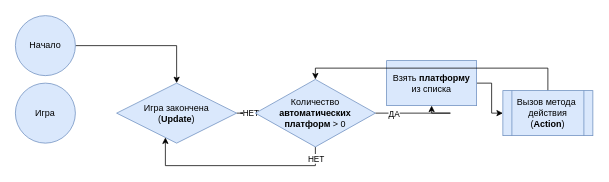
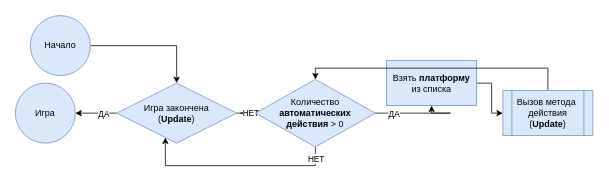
node "Начало": moved (45, 45) -> (60, 45)
edge "Игра закончена (Update)" -> "Игра": added, label "ДА"
node "Количество автоматических платформ > 0": label "Количество автоматических платформ > 0" -> "Количество автоматических действия > 0"
node "Вызов метода действия (Action)": label "Вызов метода действия (Action)" -> "Вызов метода действия (Update)"
